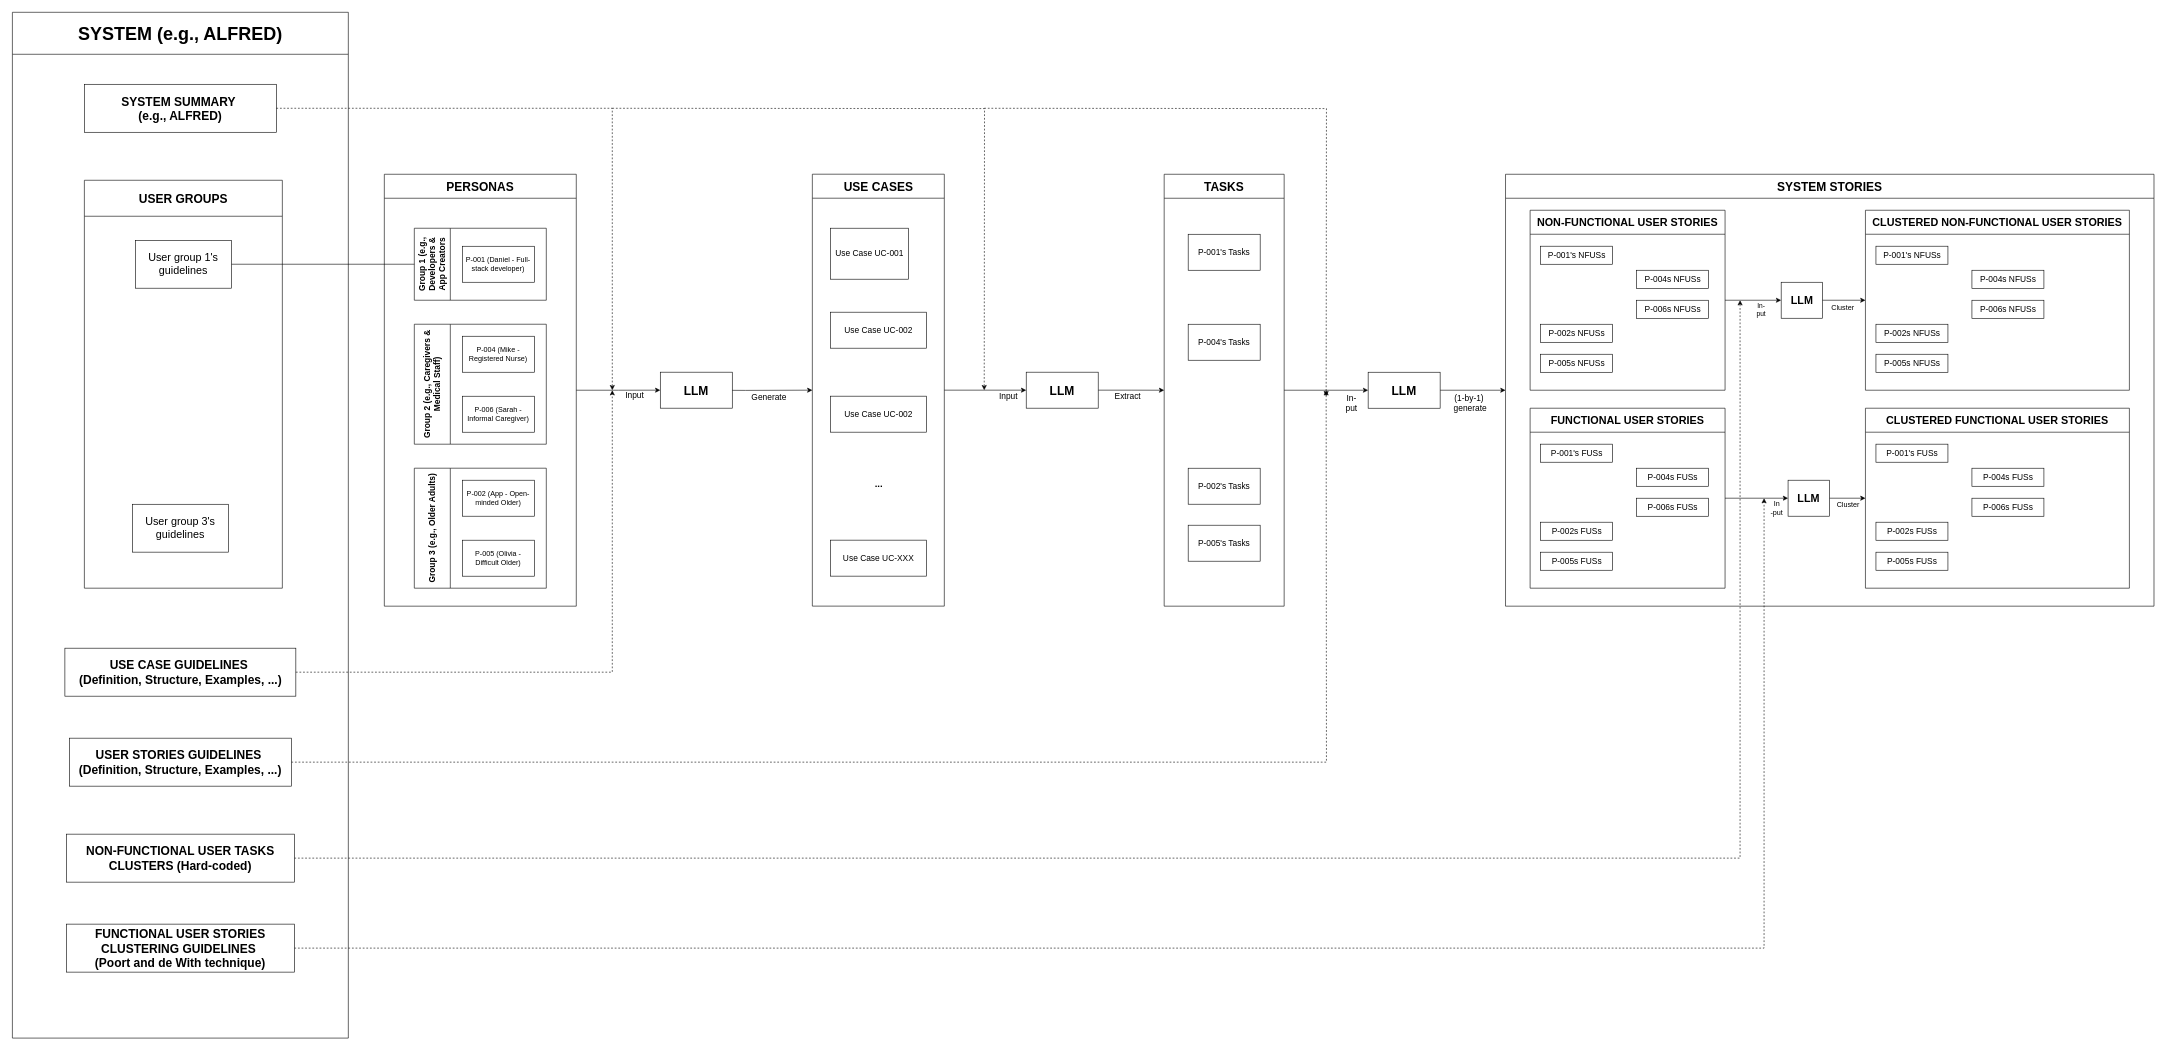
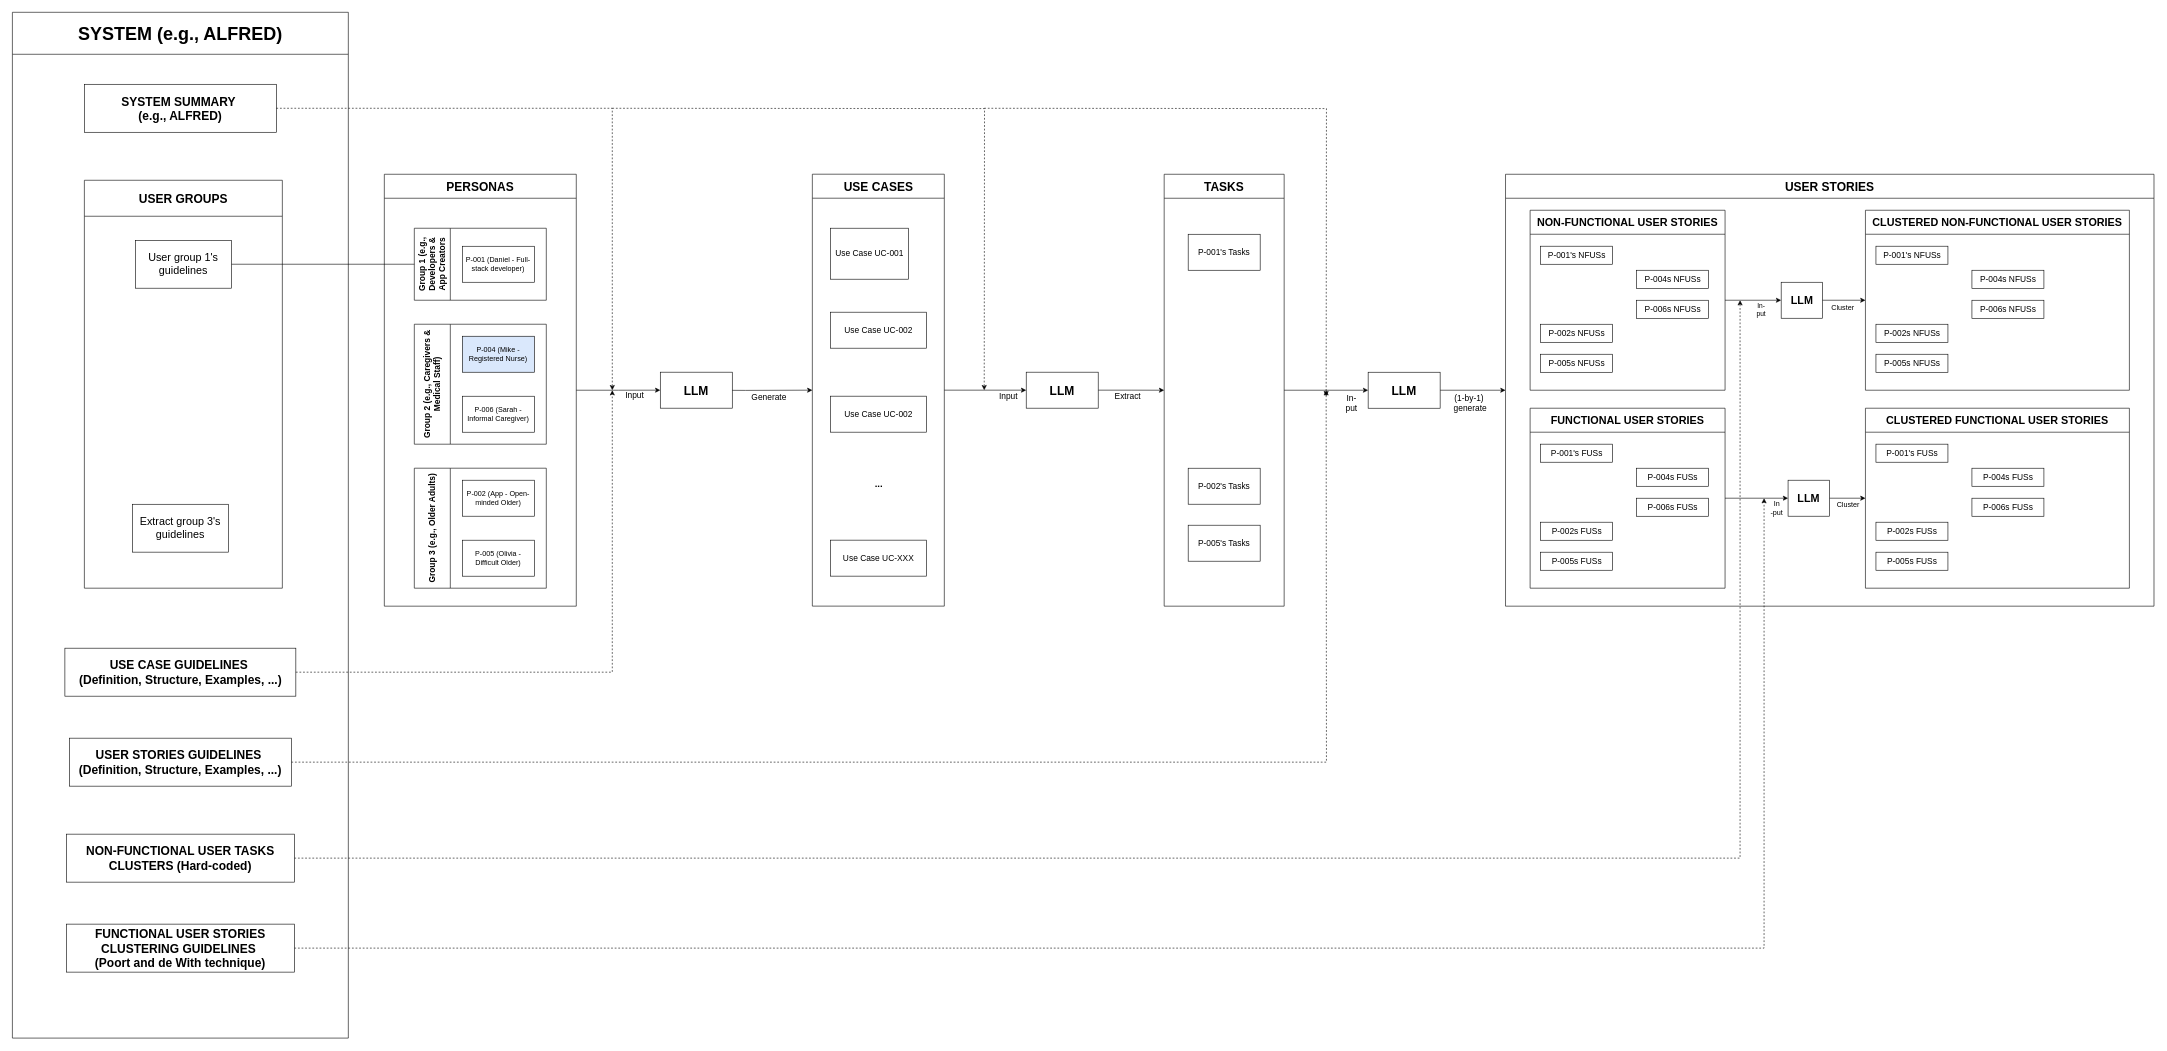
node "SYSTEM STORIES": label "SYSTEM STORIES" -> "USER STORIES"
node "P-004's Tasks": removed
node "P-004 (Mike - Registered Nurse)": fillcolor #ffffff -> #dae8fc
node "User group 3's guidelines": label "User group 3's guidelines" -> "Extract group 3's guidelines"
